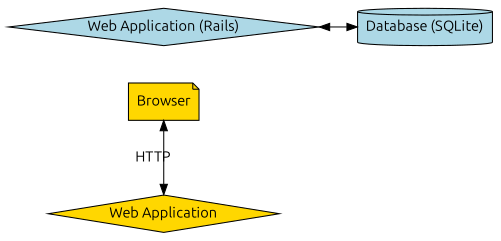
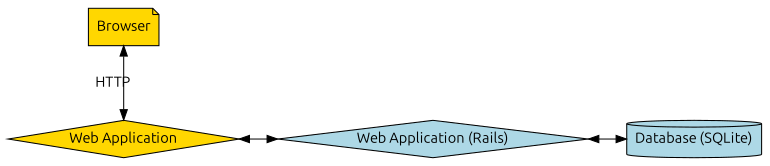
edge "Web Application" -- "Web Application (Rails)": added
